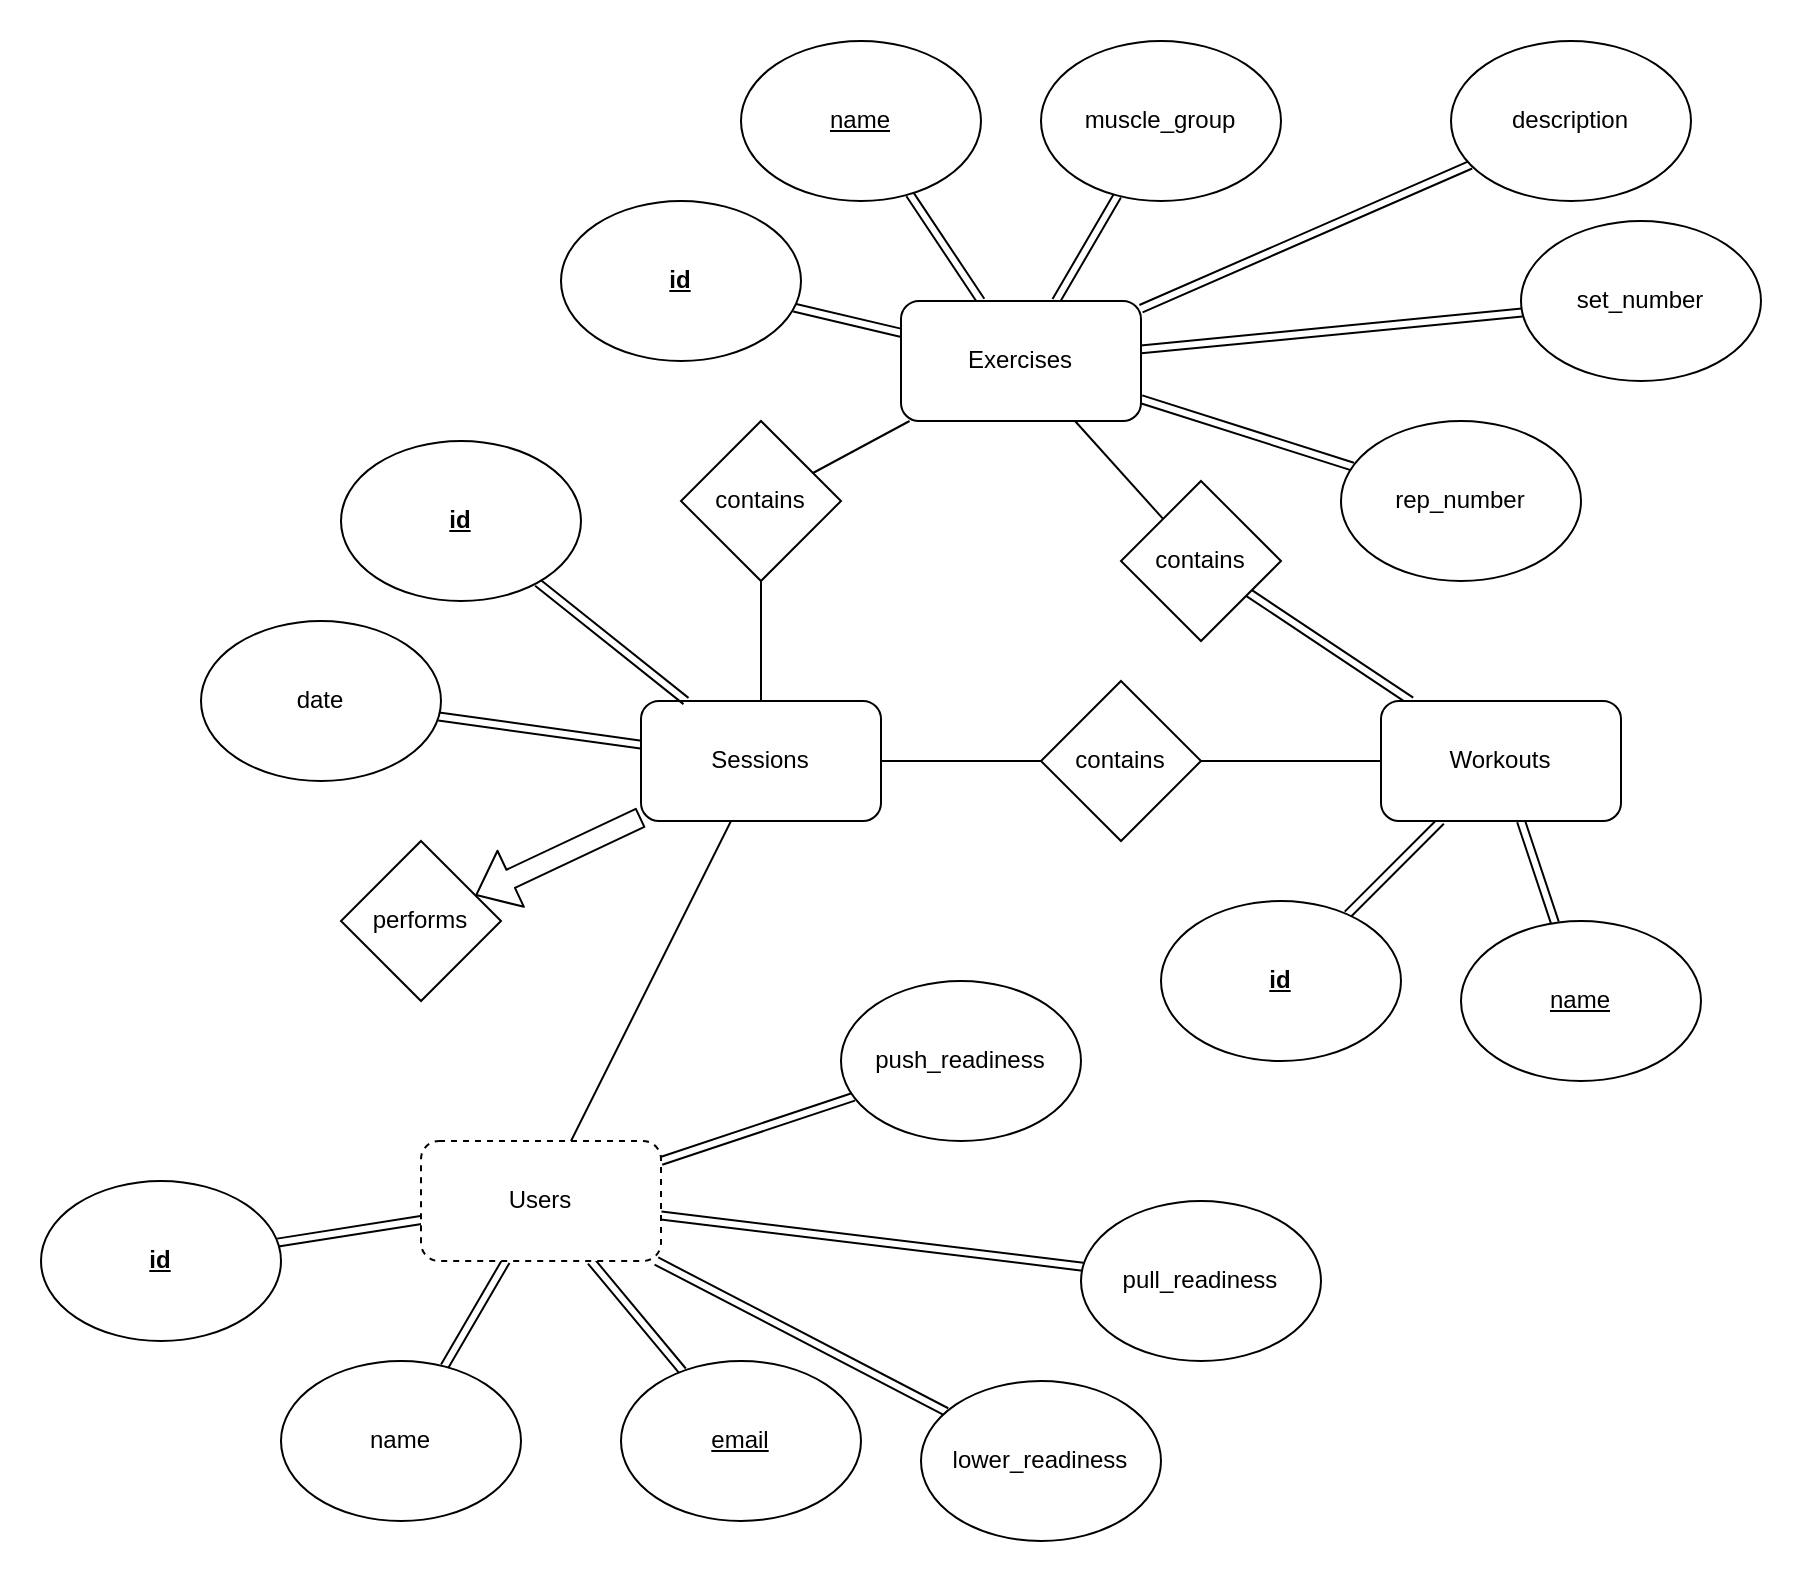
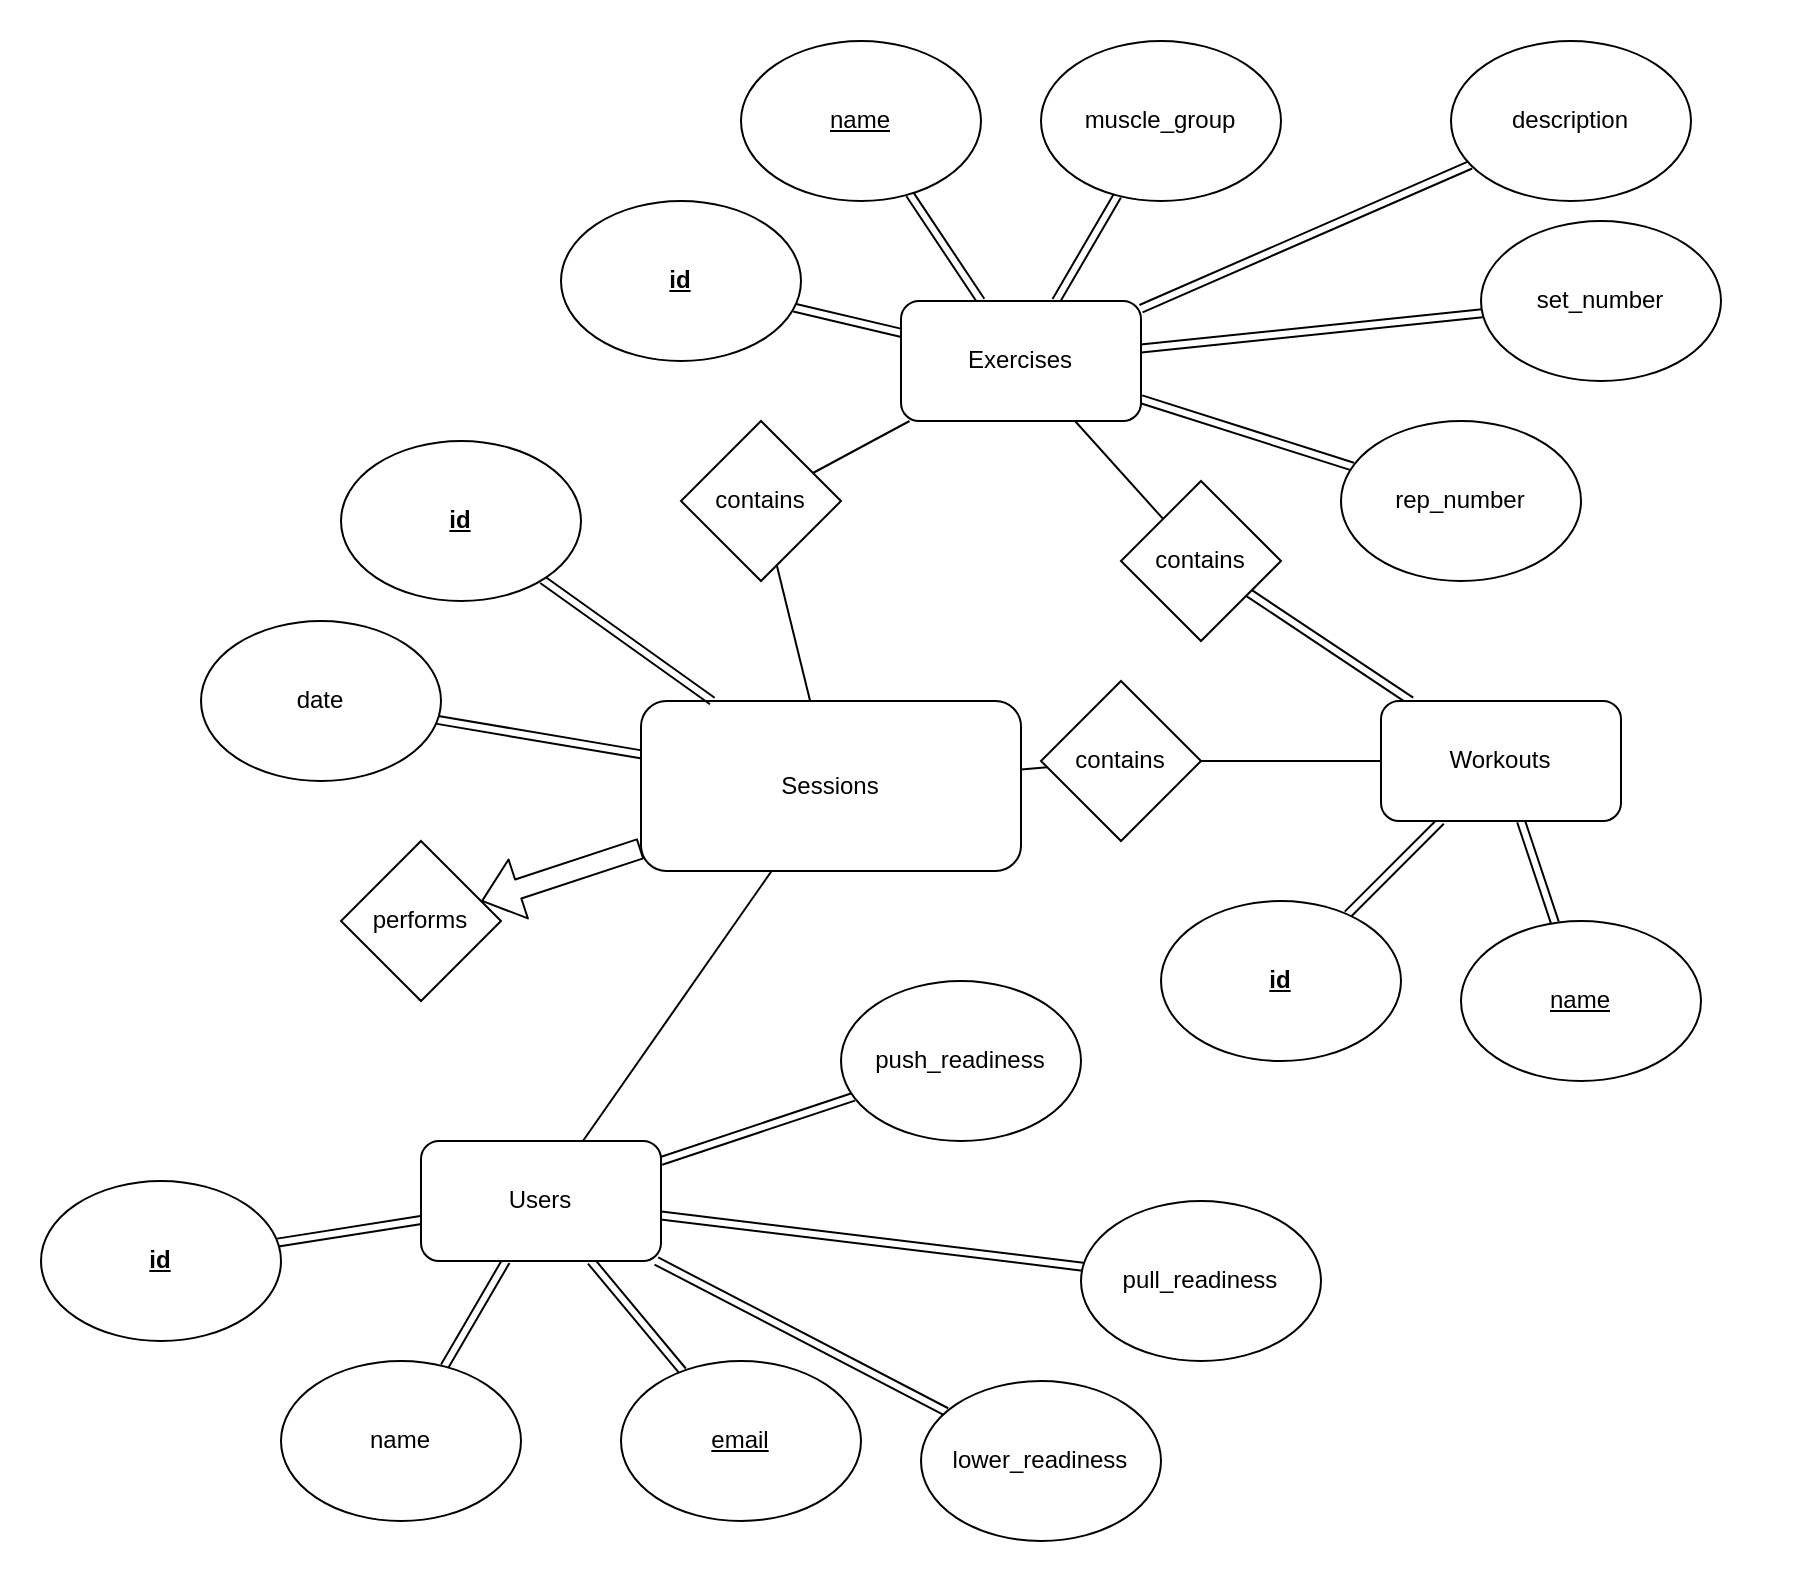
node "set_number": moved (1641, 301) -> (1601, 301)
node "Sessions": size 240x120 -> 380x170
node "Users": style dashed -> solid
